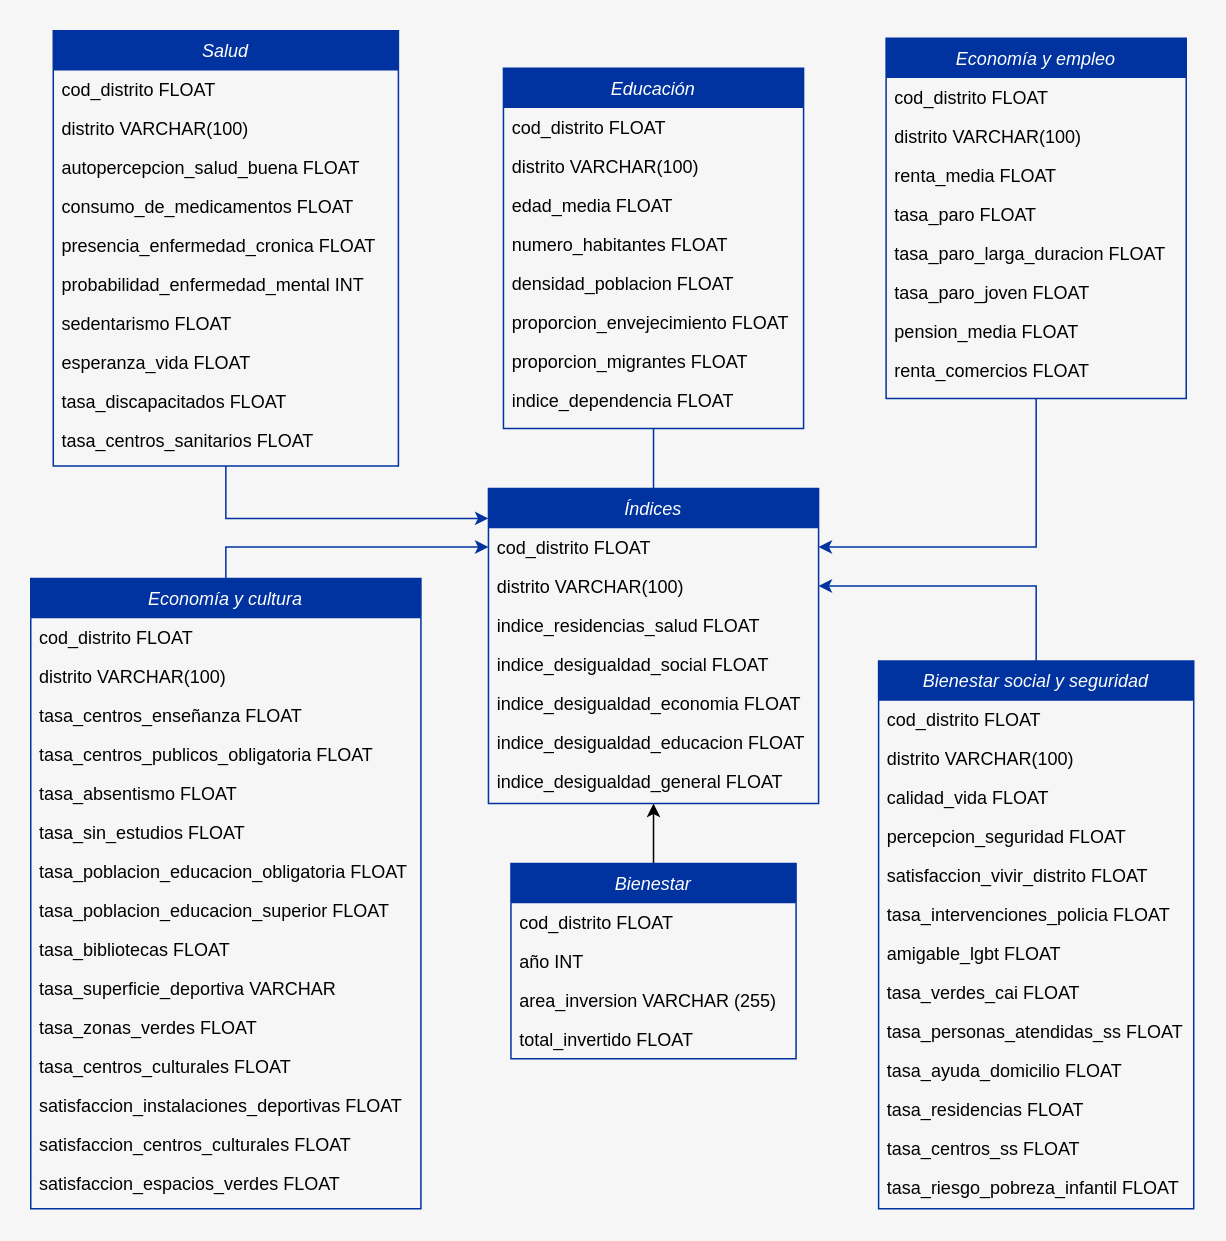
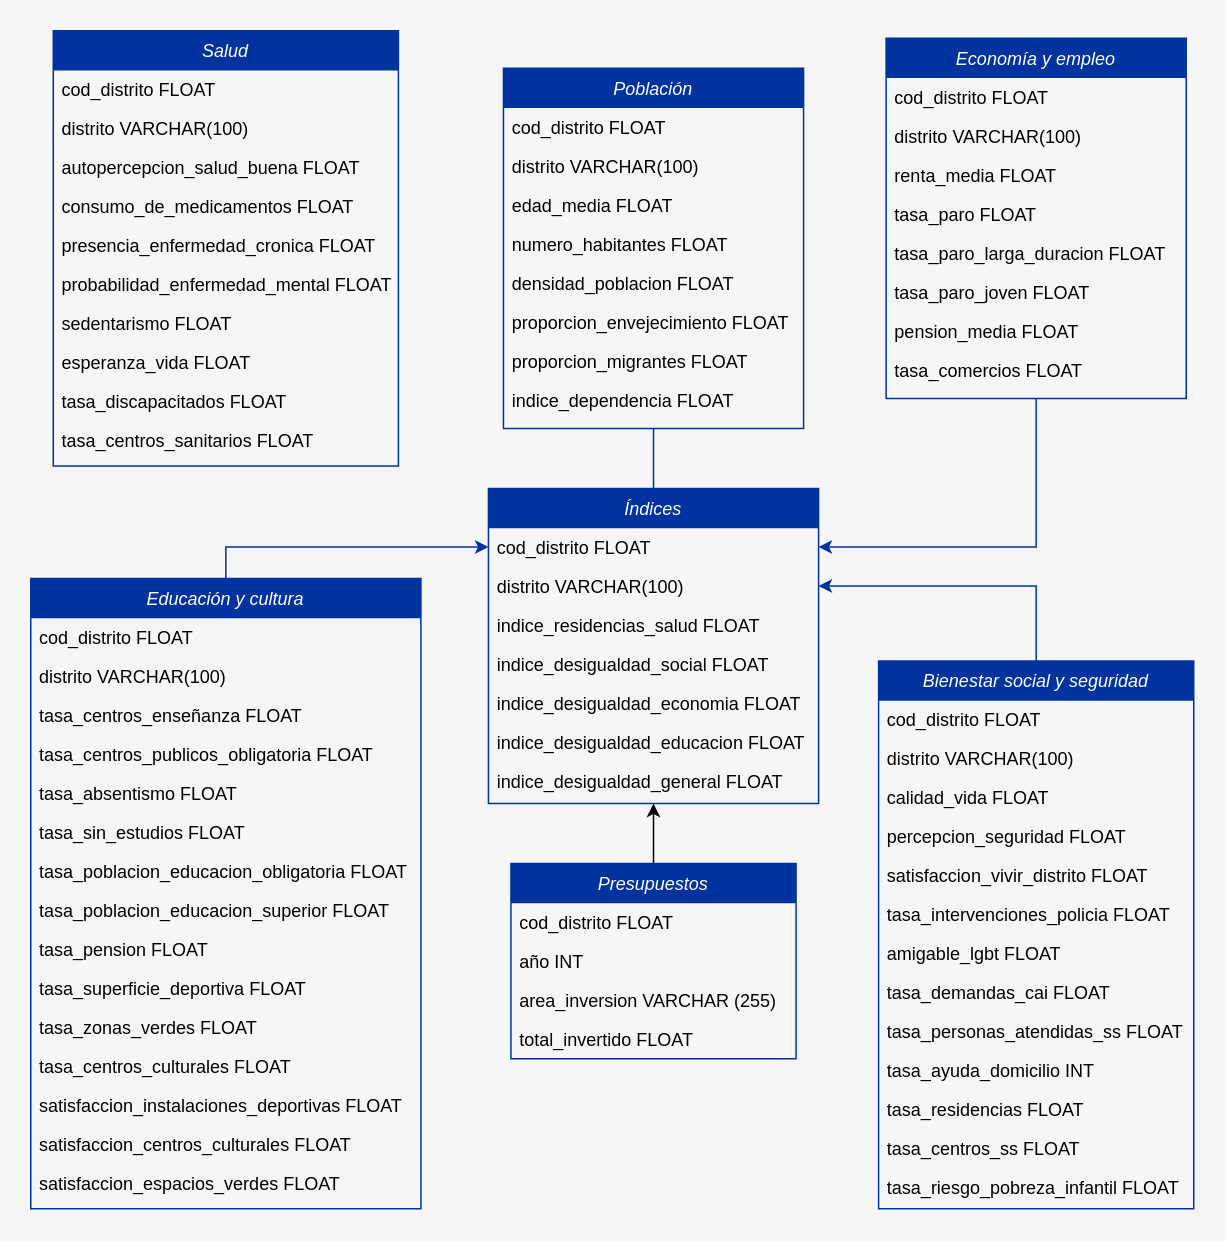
node "Educación": label "Educación" -> "Población"
node "probabilidad_enfermedad_mental INT": label "probabilidad_enfermedad_mental INT" -> "probabilidad_enfermedad_mental FLOAT"
node "renta_comercios FLOAT": label "renta_comercios FLOAT" -> "tasa_comercios FLOAT"
edge "Salud" -> "Índices": removed
node "Economía y cultura": label "Economía y cultura" -> "Educación y cultura"
node "Bienestar": label "Bienestar" -> "Presupuestos"
node "tasa_bibliotecas FLOAT": label "tasa_bibliotecas FLOAT" -> "tasa_pension FLOAT"
node "tasa_superficie_deportiva VARCHAR": label "tasa_superficie_deportiva VARCHAR" -> "tasa_superficie_deportiva FLOAT"
node "tasa_verdes_cai FLOAT": label "tasa_verdes_cai FLOAT" -> "tasa_demandas_cai FLOAT"
node "tasa_ayuda_domicilio FLOAT": label "tasa_ayuda_domicilio FLOAT" -> "tasa_ayuda_domicilio INT"
